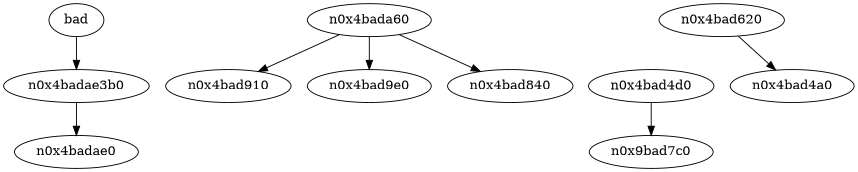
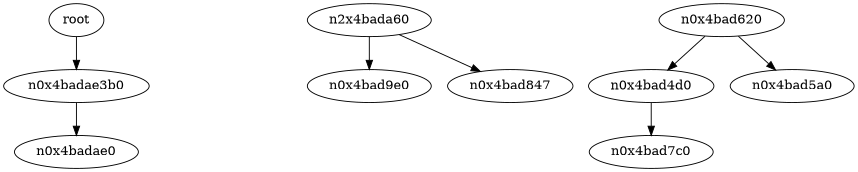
node "bad": label "bad" -> "root"
node "n0x4bada60": label "n0x4bada60" -> "n2x4bada60"
edge "n0x4bad620" -> "n0x4bad4d0": added
node "n0x4bad910": removed
node "n0x4bad840": label "n0x4bad840" -> "n0x4bad847"
node "n0x4bad4a0": label "n0x4bad4a0" -> "n0x4bad5a0"
node "n0x9bad7c0": label "n0x9bad7c0" -> "n0x4bad7c0"
